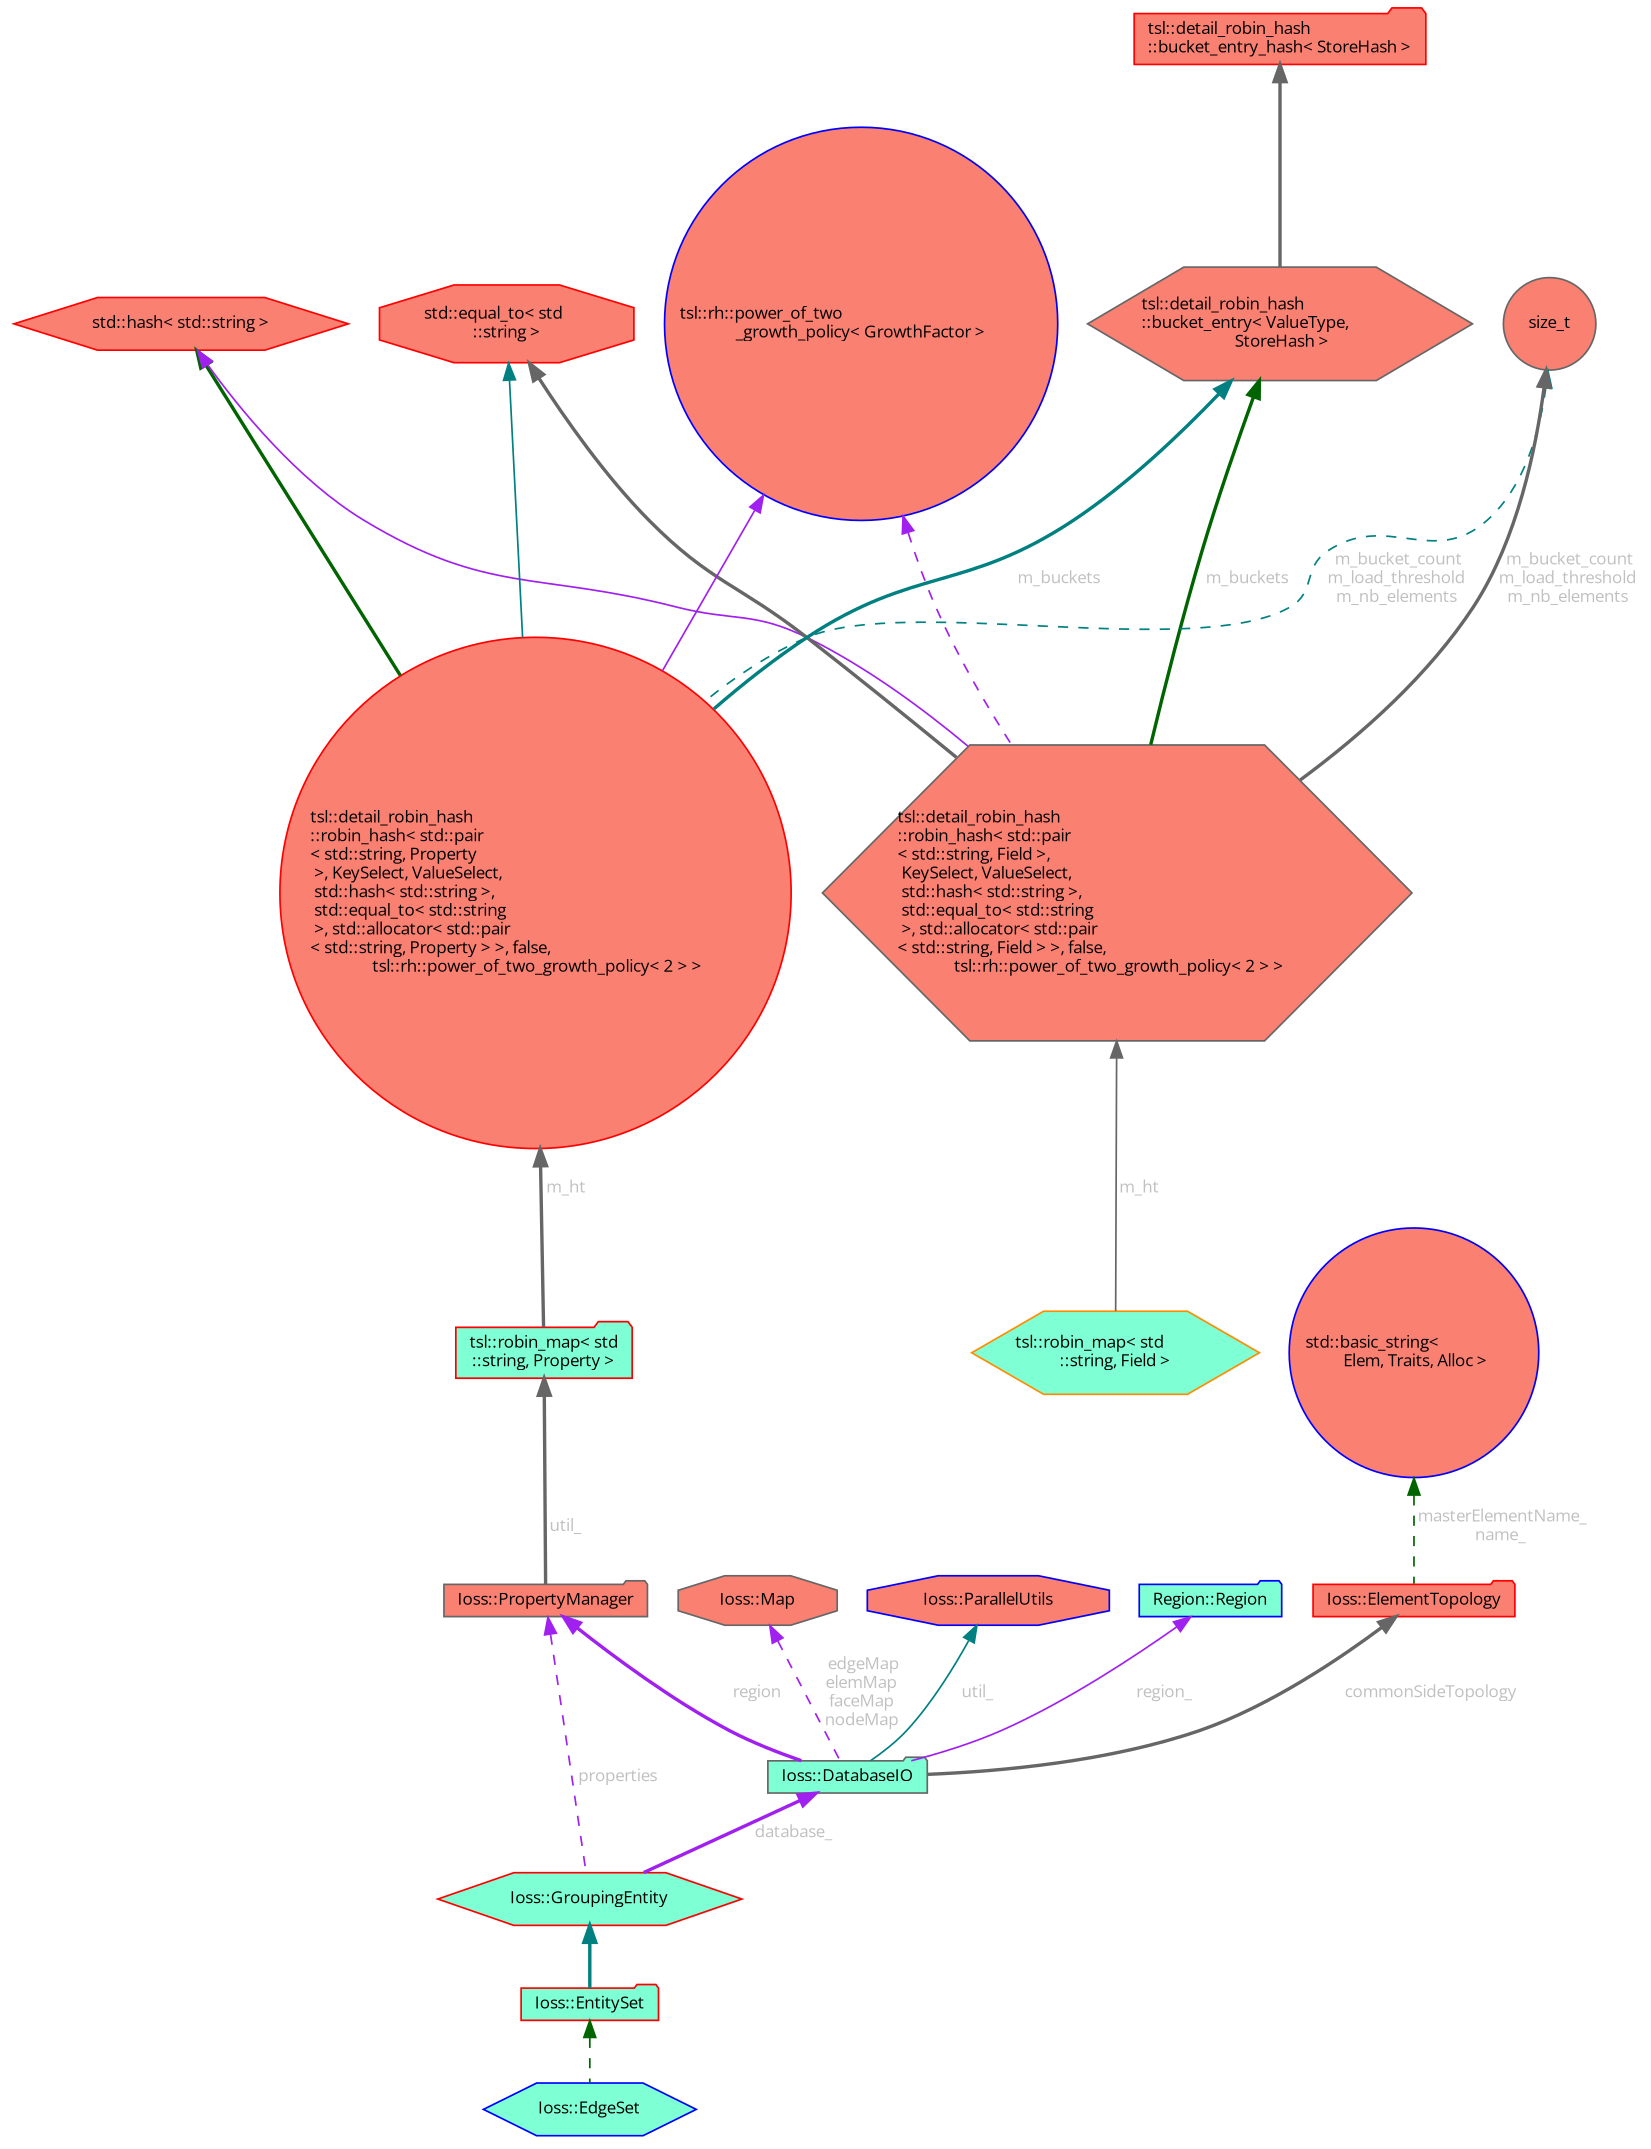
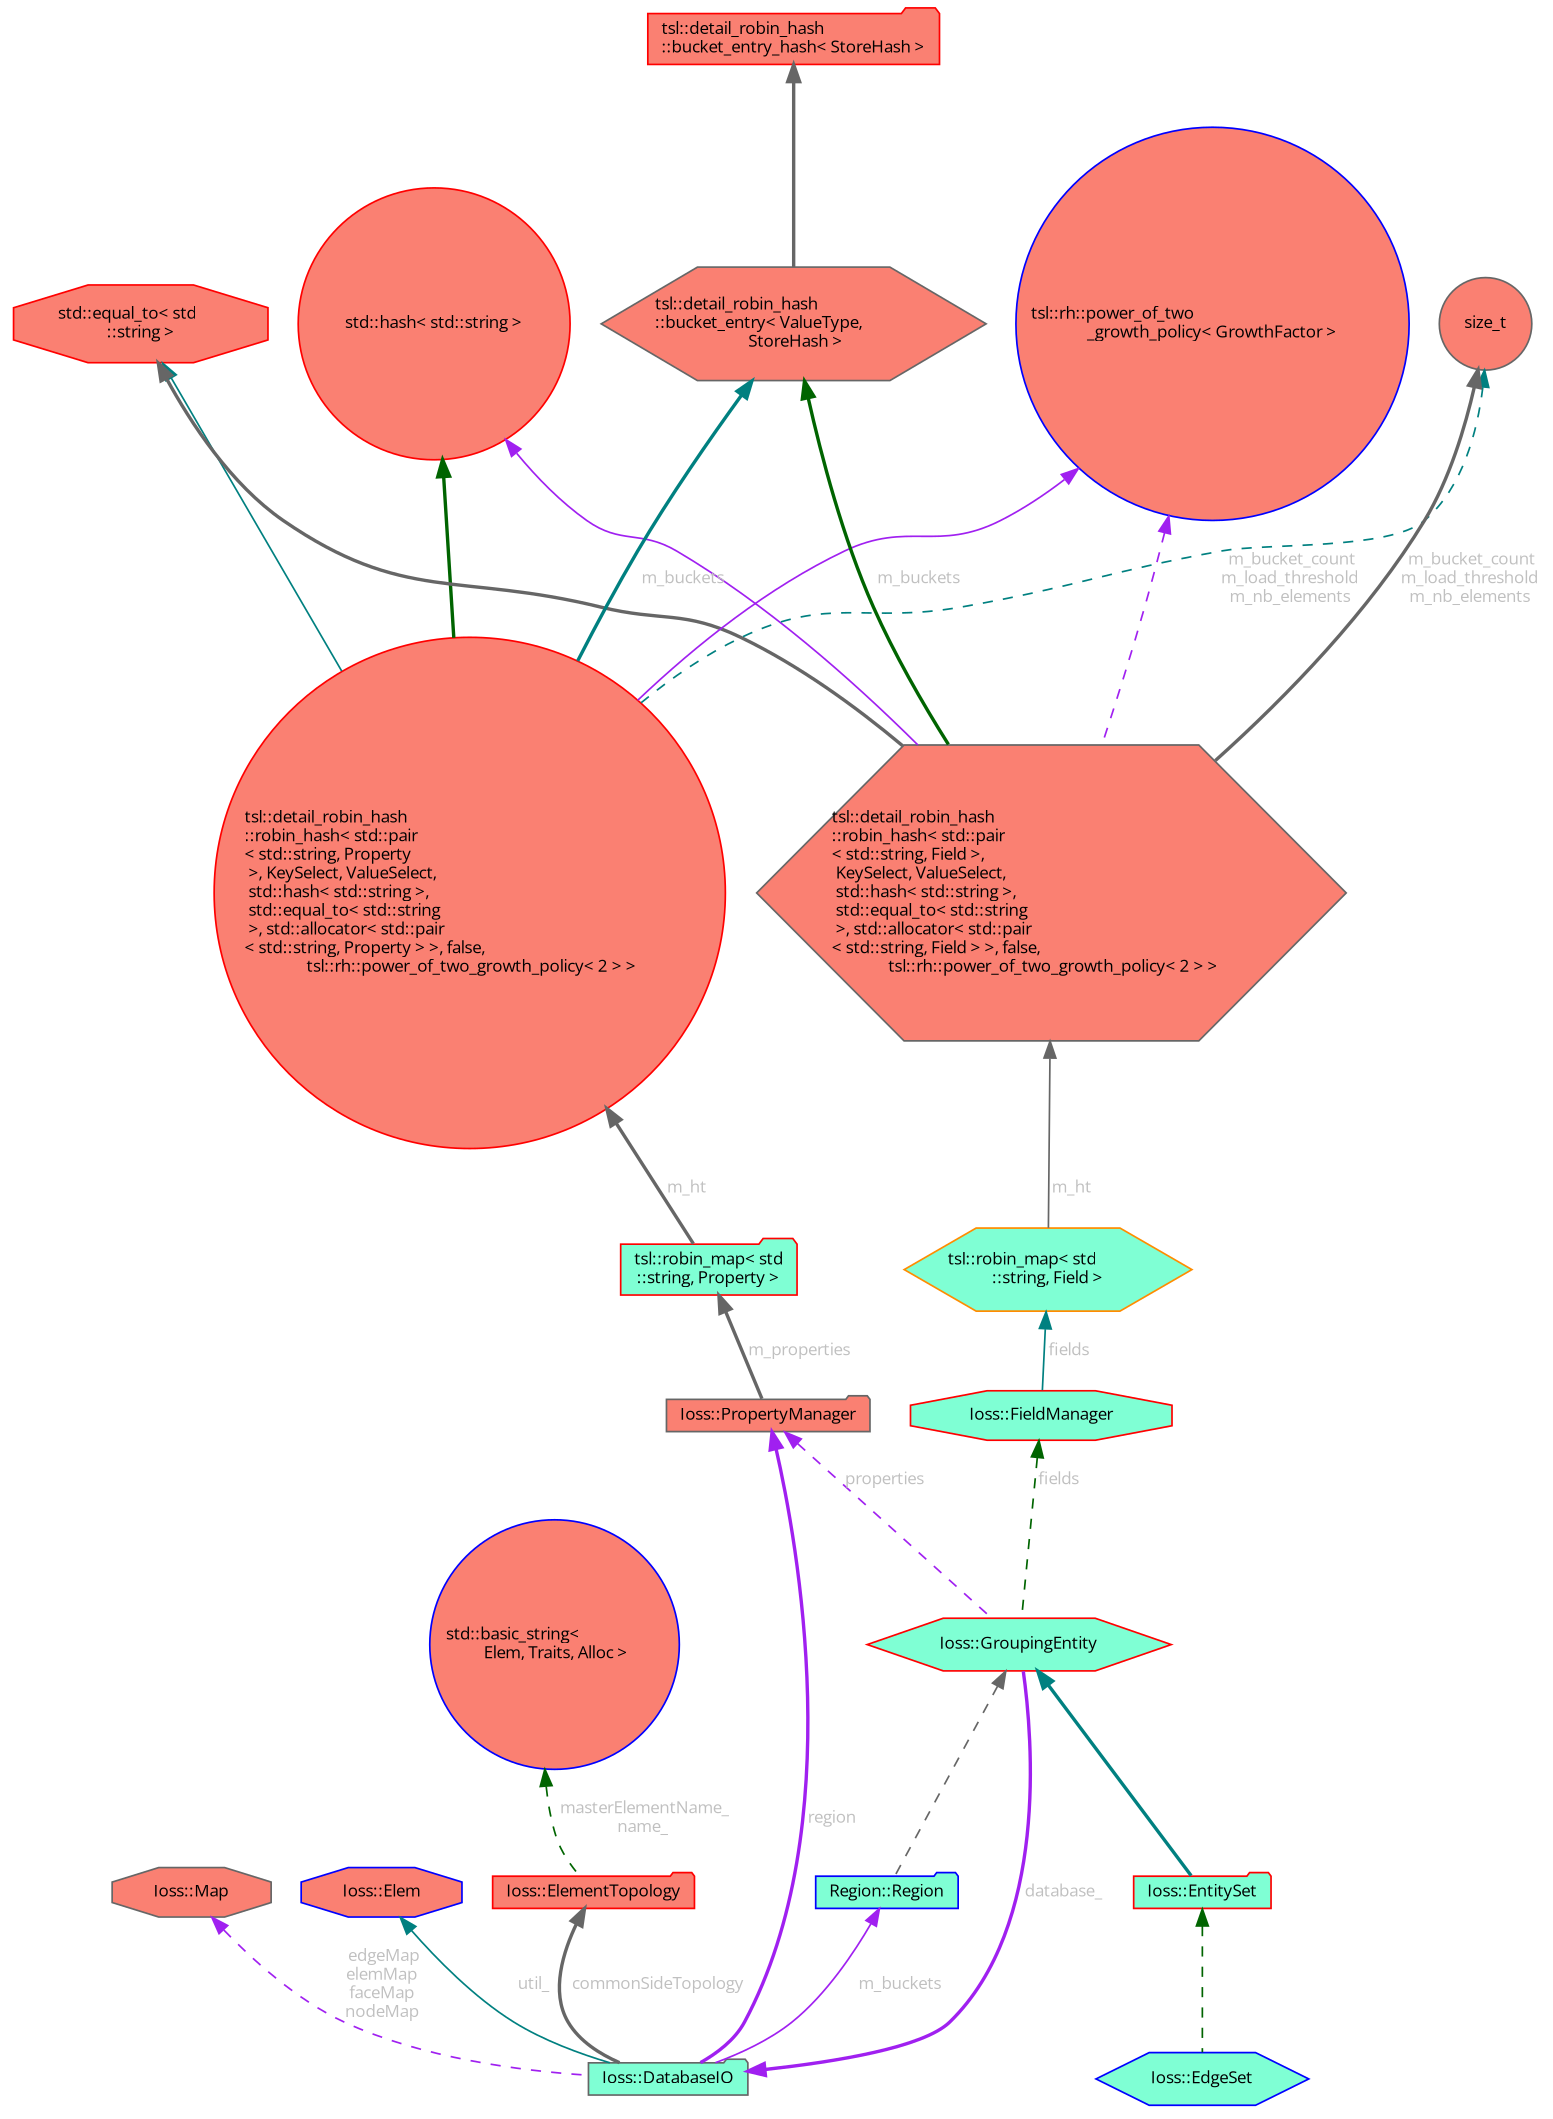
node "std::hash< std::string >": shape hexagon -> circle
node "Ioss::FieldManager": added
edge "Ioss::PropertyManager" -> "tsl::robin_map< std ::string, Property >": label " util_" -> " m_properties"
node "Ioss::ParallelUtils": label "Ioss::ParallelUtils" -> "Ioss::Elem"
edge "Ioss::DatabaseIO" -> "Region::Region": label " region_" -> " m_buckets"
edge "Region::Region" -> "Ioss::GroupingEntity": added
